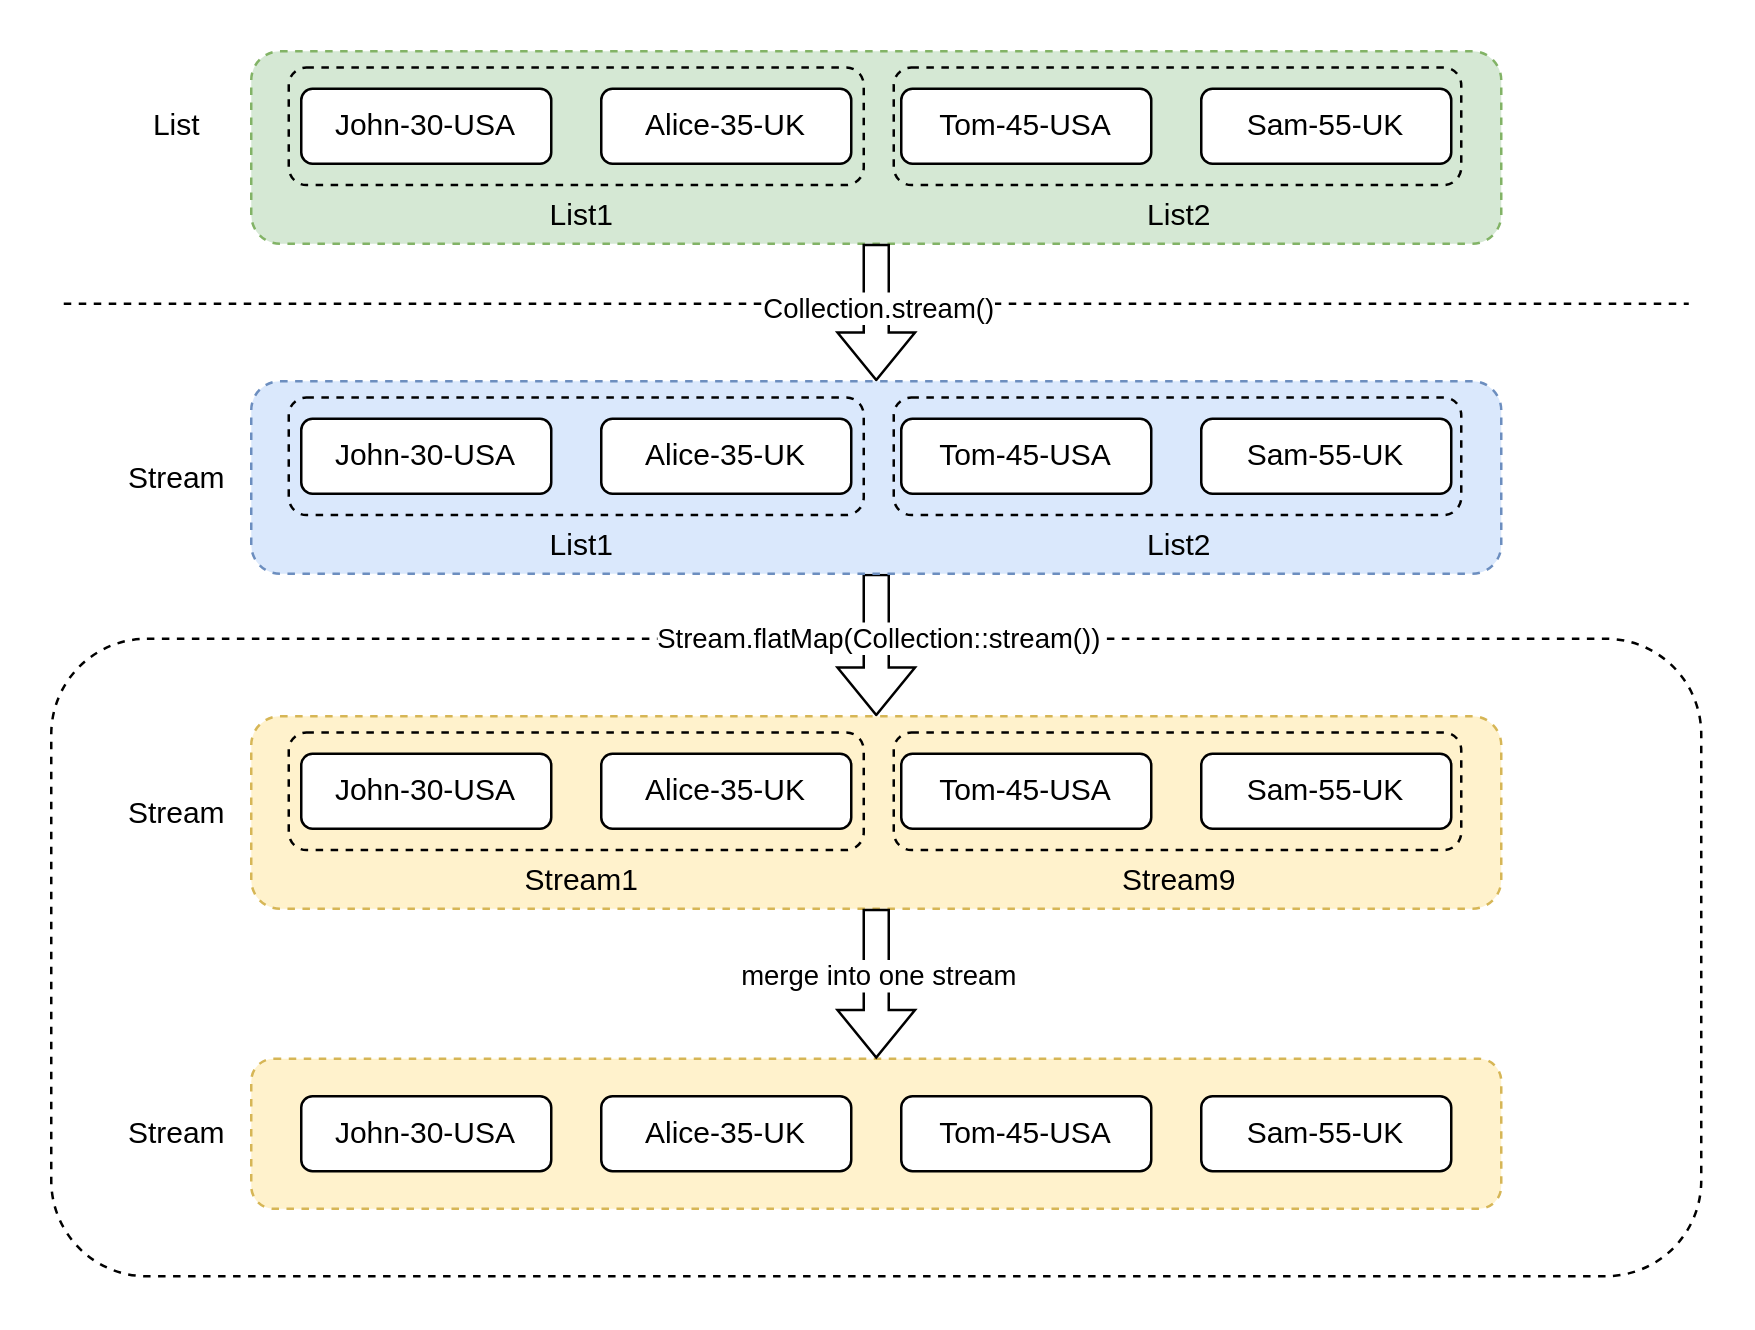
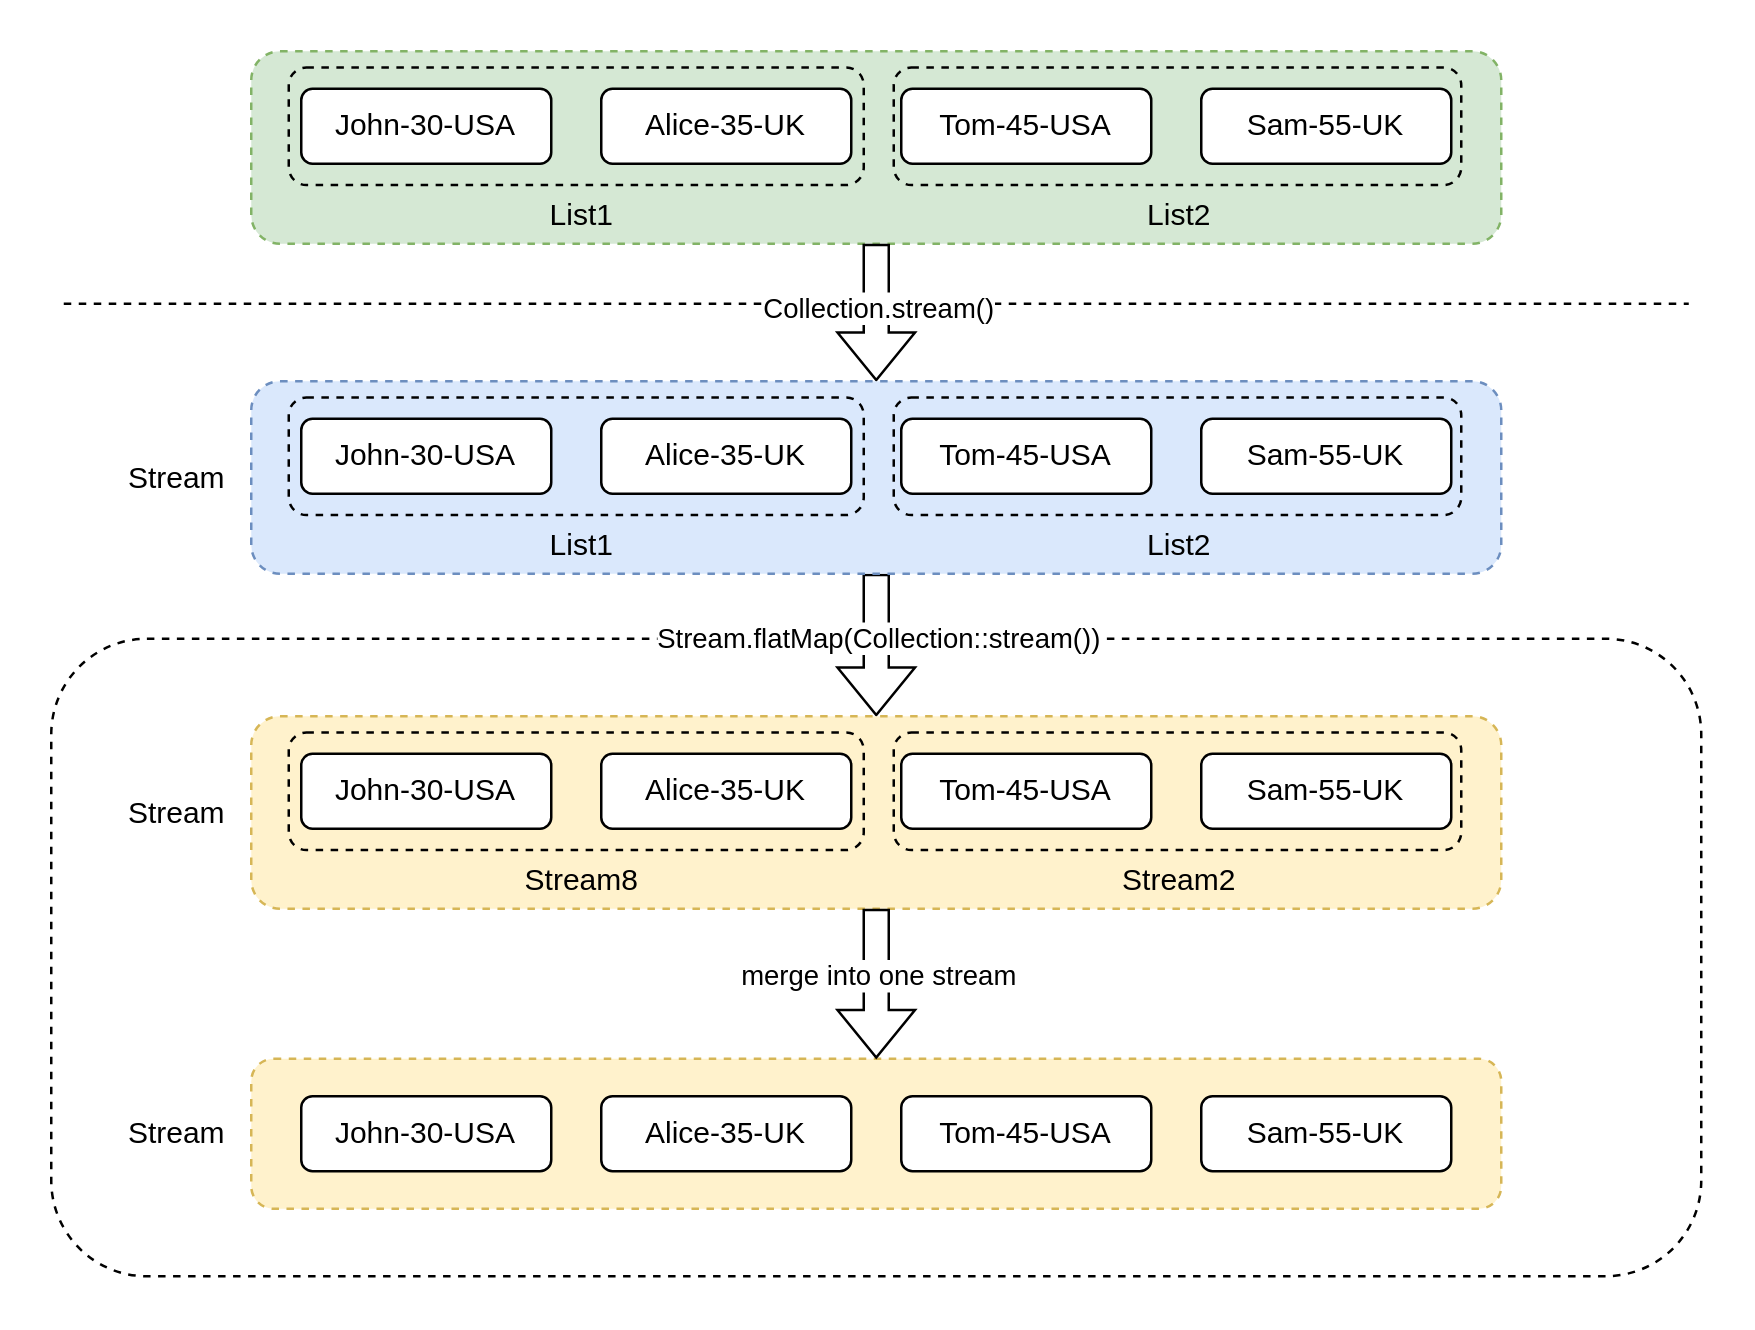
node "List": removed
node "Stream1": label "Stream1" -> "Stream8"
node "Stream9": label "Stream9" -> "Stream2"
